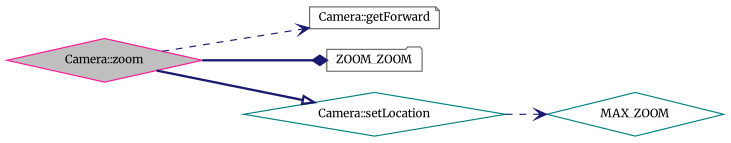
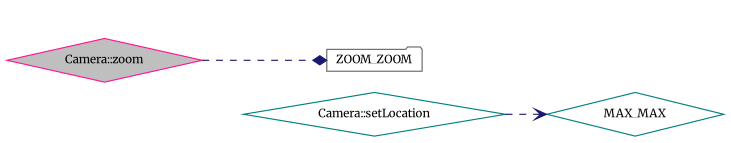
node "Camera::getForward": removed
edge "Camera::zoom" -> "ZOOM_ZOOM": style bold -> dashed
edge "Camera::zoom" -> "Camera::setLocation": removed
node "MAX_ZOOM": label "MAX_ZOOM" -> "MAX_MAX"
